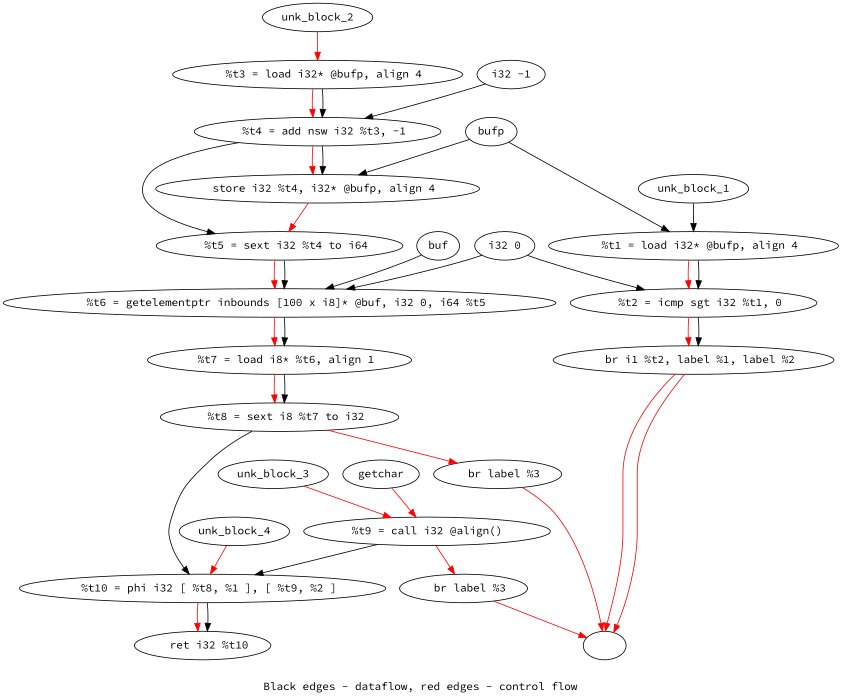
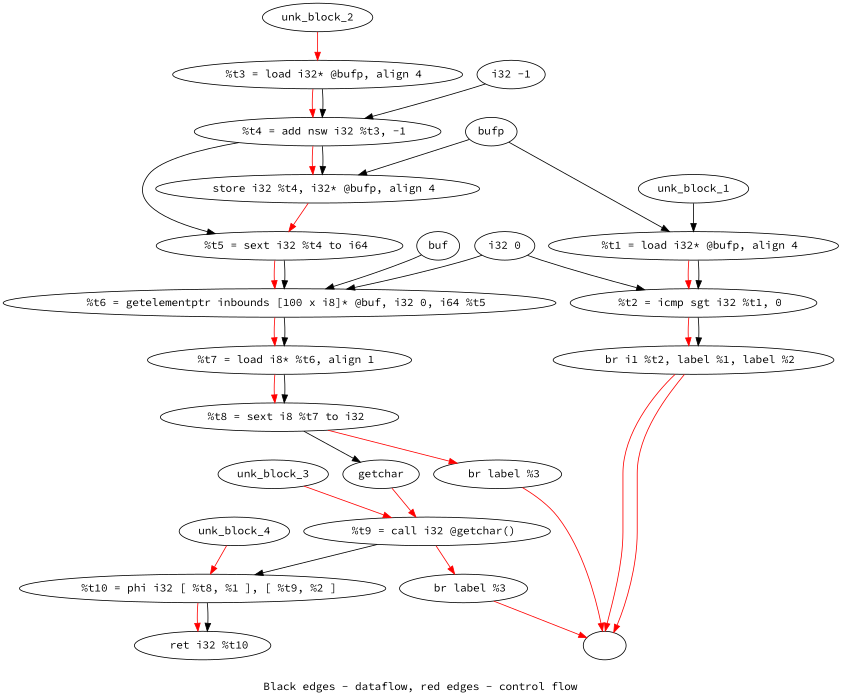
edge "%t8 = sext i8 %t7 to i32" -> "%t10 = phi i32 [ %t8, %1 ], [ %t9, %2 ]": now "%t8 = sext i8 %t7 to i32" -> "getchar"
node "%t9 = call i32 @align()": label "%t9 = call i32 @align()" -> "%t9 = call i32 @getchar()"
